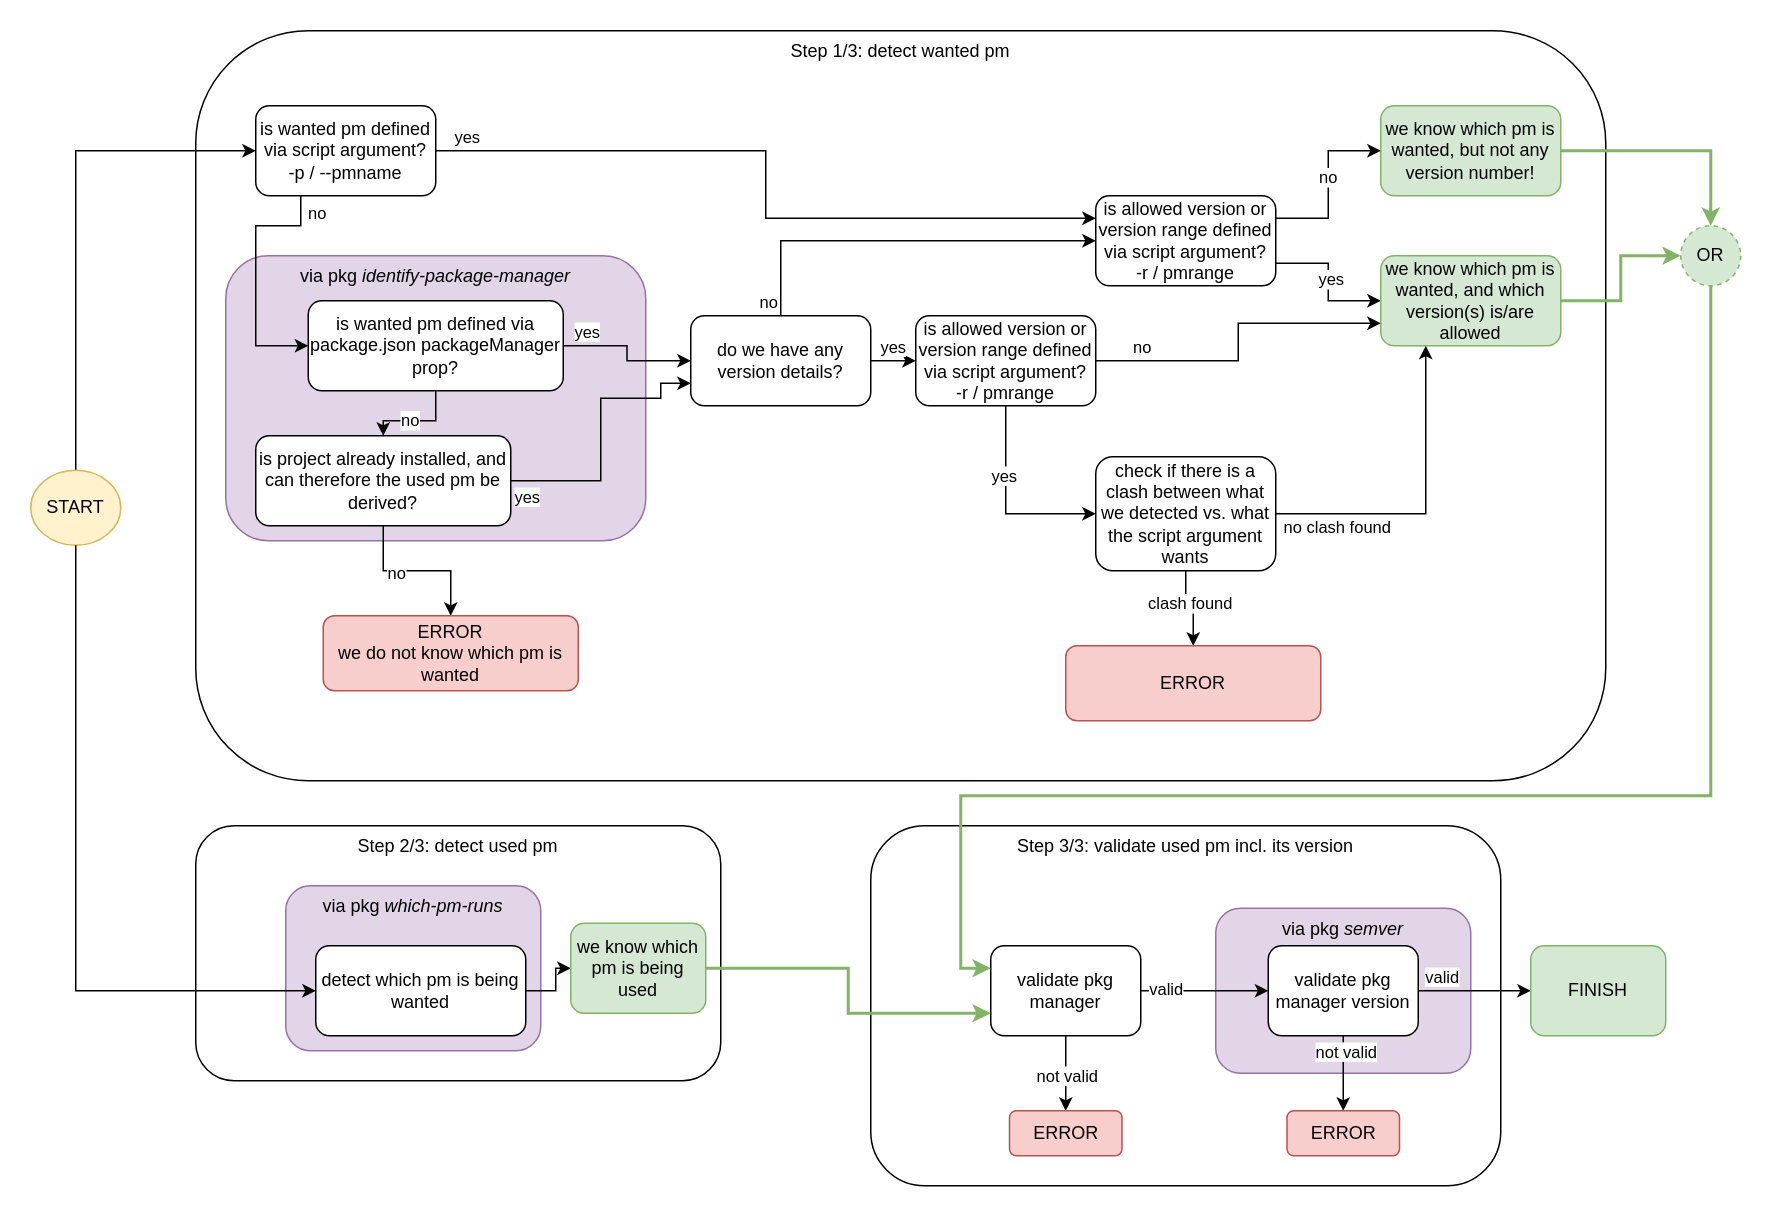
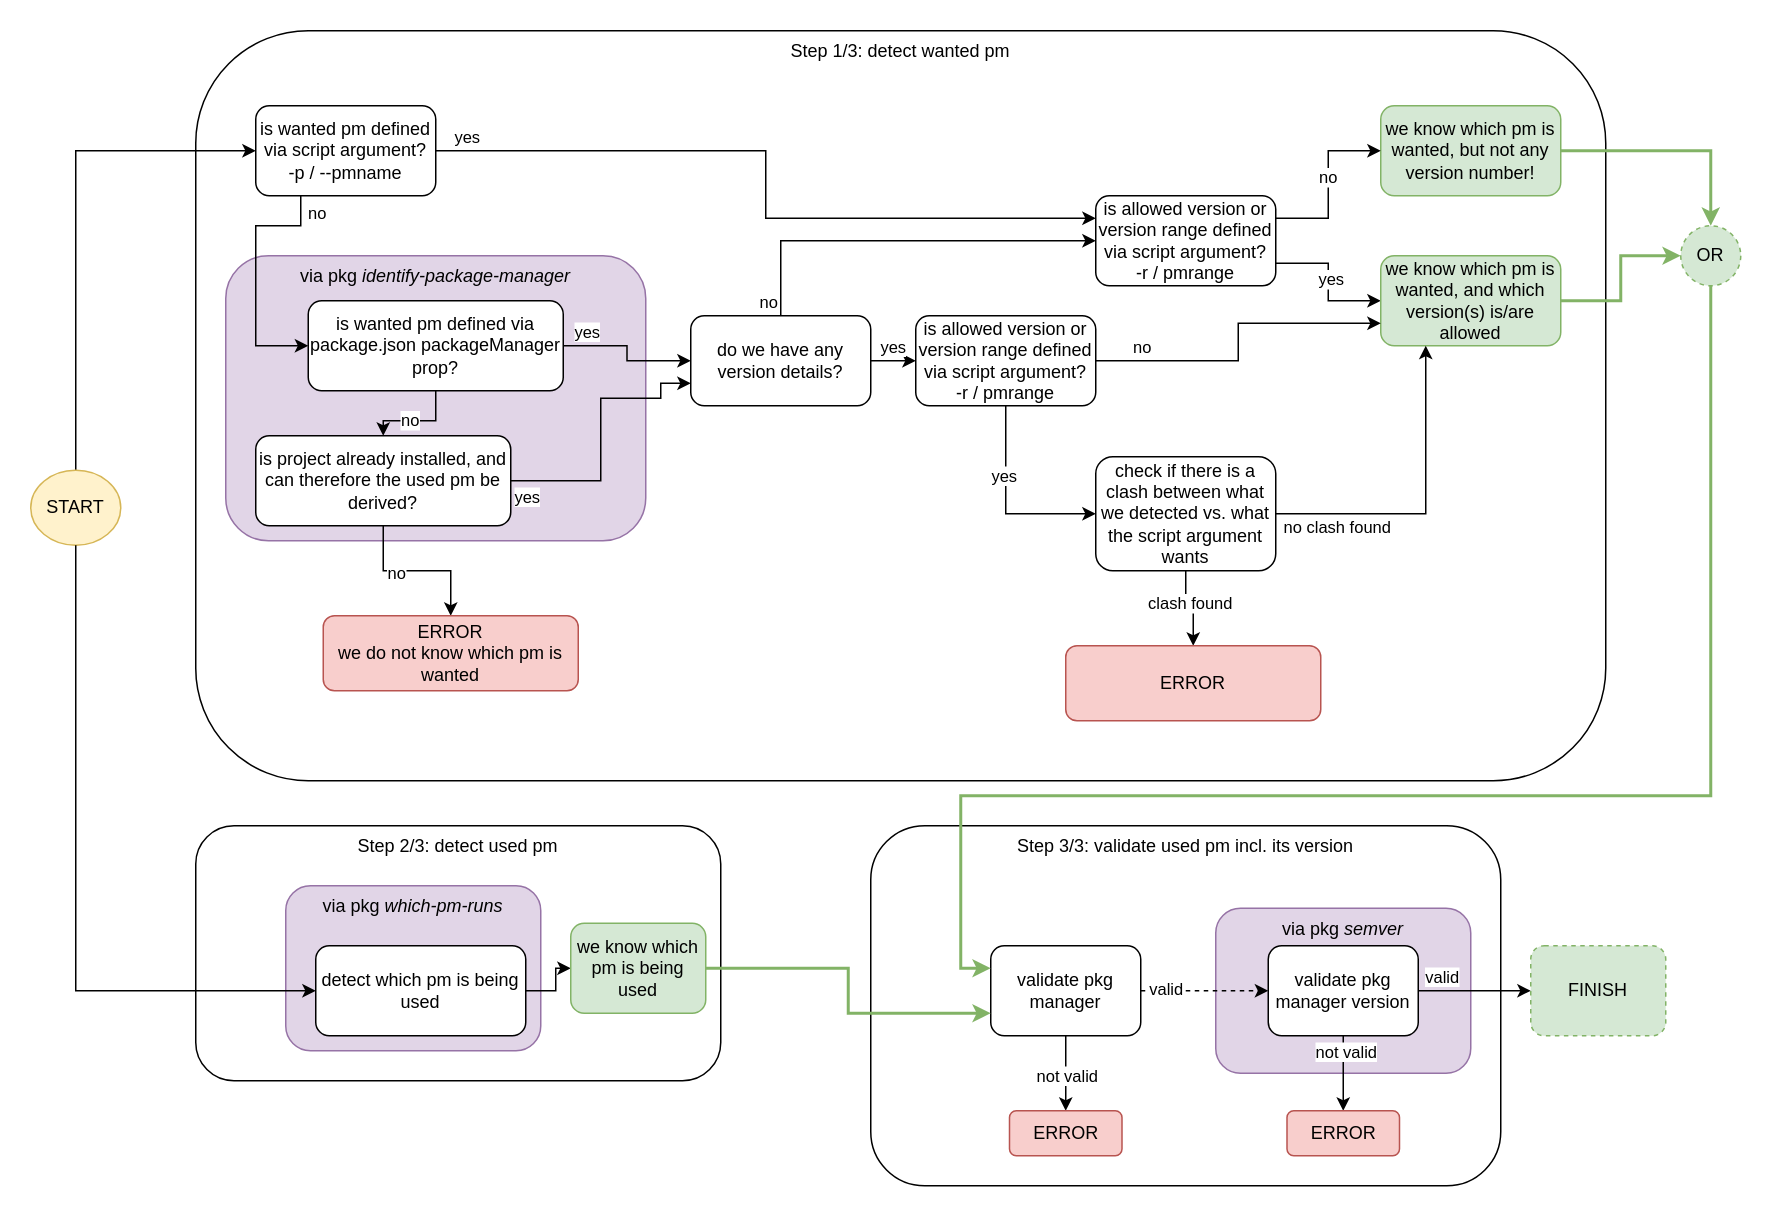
node "detect which pm is being wanted": label "detect which pm is being wanted" -> "detect which pm is being used"
edge "validate pkg manager" -> "validate pkg manager version": style solid -> dashed
node "FINISH": style solid -> dashed
